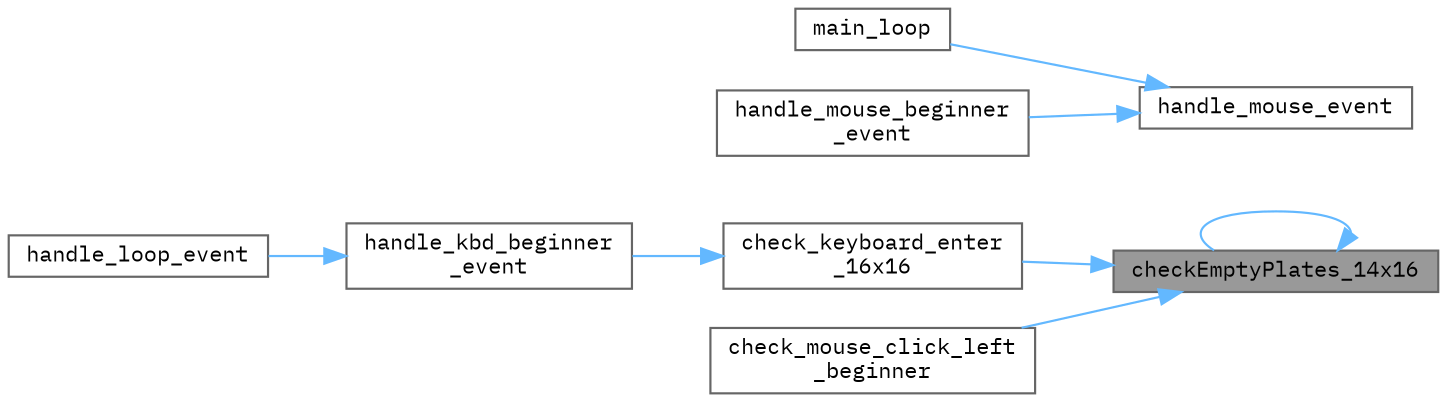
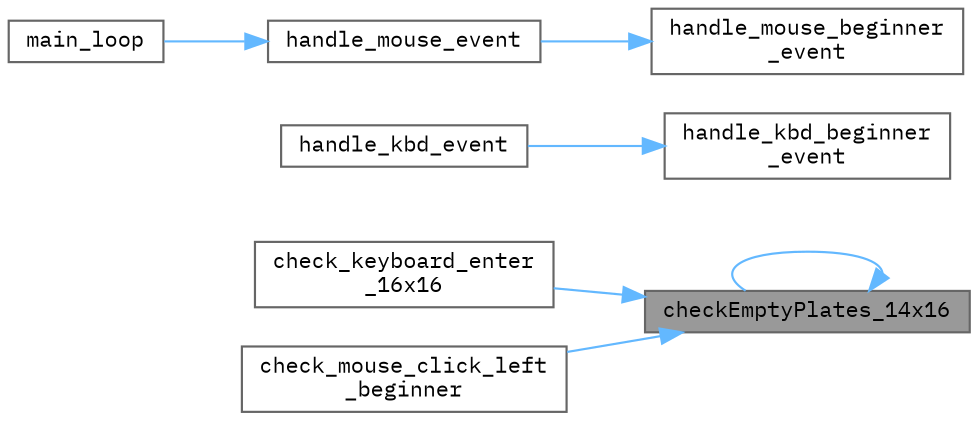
edge "handle_mouse_beginner _event" -> "handle_mouse_event": reversed
node "handle_loop_event": label "handle_loop_event" -> "handle_kbd_event"
edge "handle_kbd_beginner _event" -> "check_keyboard_enter _16x16": removed
